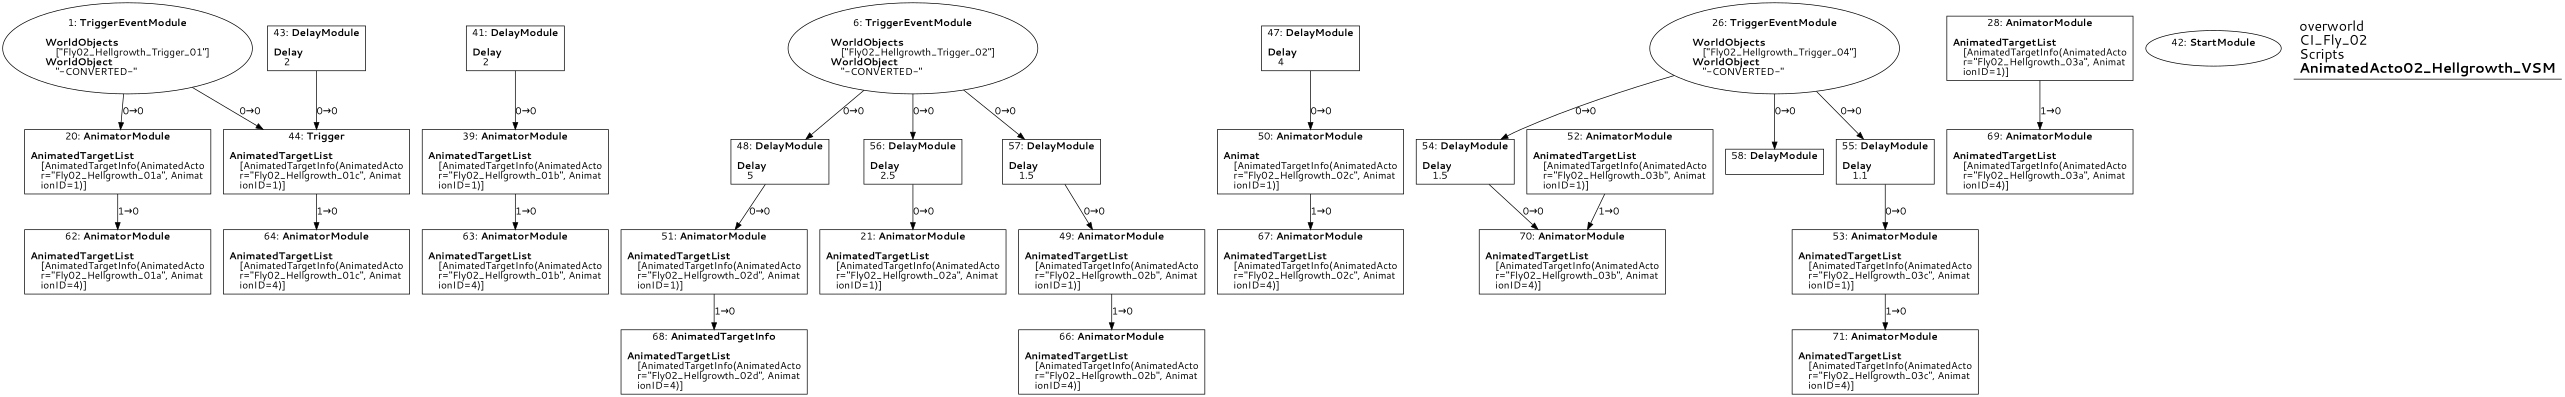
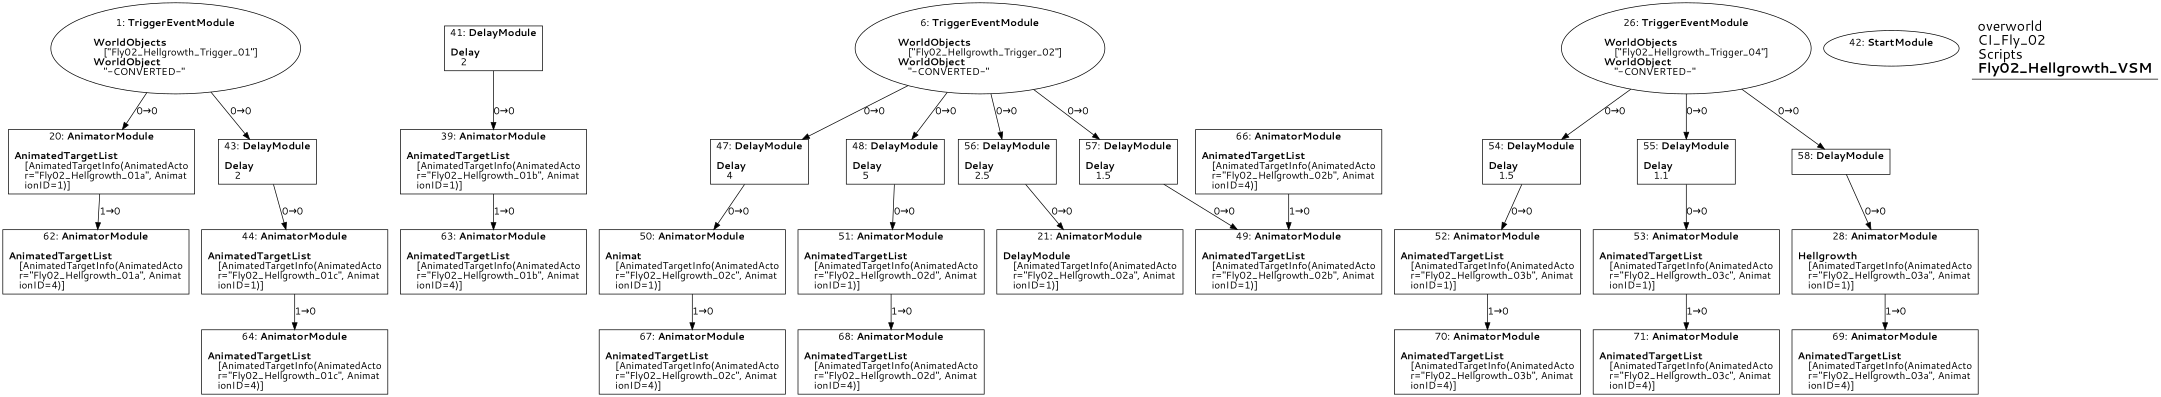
node "28:": text "AnimatedTargetList" -> "Hellgrowth"
node "overworld": text "AnimatedActo02_Hellgrowth_VSM" -> "Fly02_Hellgrowth_VSM"
edge "1:" -> "44:": now "1:" -> "43:"
edge "6:" -> "47:": added, label "0→0"
node "44:": text "Trigger" -> "AnimatorModule"
edge "58:" -> "28:": added, label "0→0"
edge "54:" -> "70:": now "54:" -> "52:"
node "21:": text "AnimatedTargetList" -> "DelayModule"
edge "49:" -> "66:": reversed
node "68:": text "AnimatedTargetInfo" -> "AnimatorModule"
